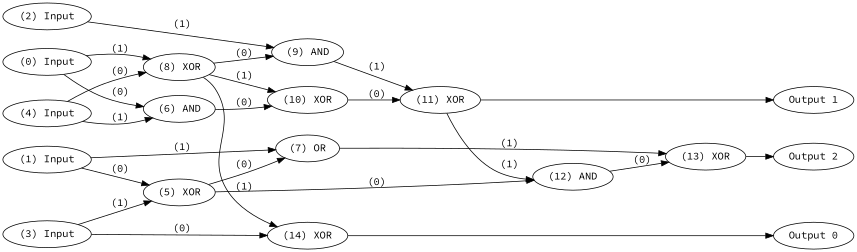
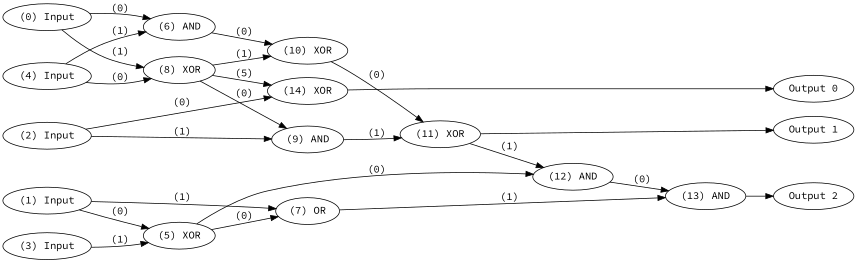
node "(13) XOR": label "(13) XOR" -> "(13) AND"
edge "(8) XOR" -> "(14) XOR": label " (1)" -> " (5)"
edge "(3) Input" -> "(14) XOR": now "(2) Input" -> "(14) XOR"
